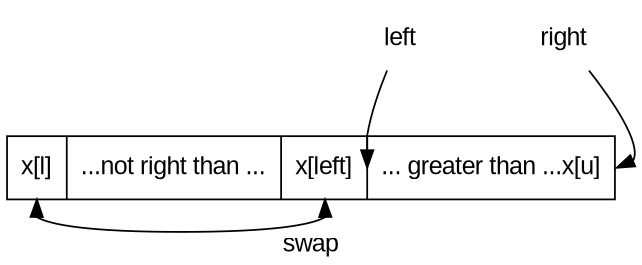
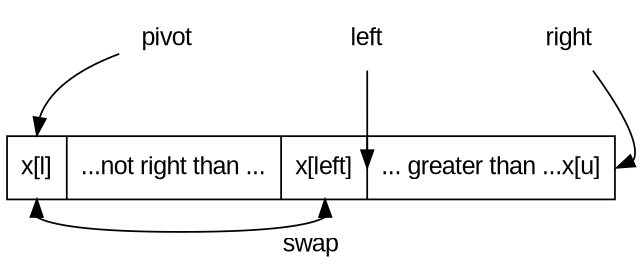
node "pivot": added
